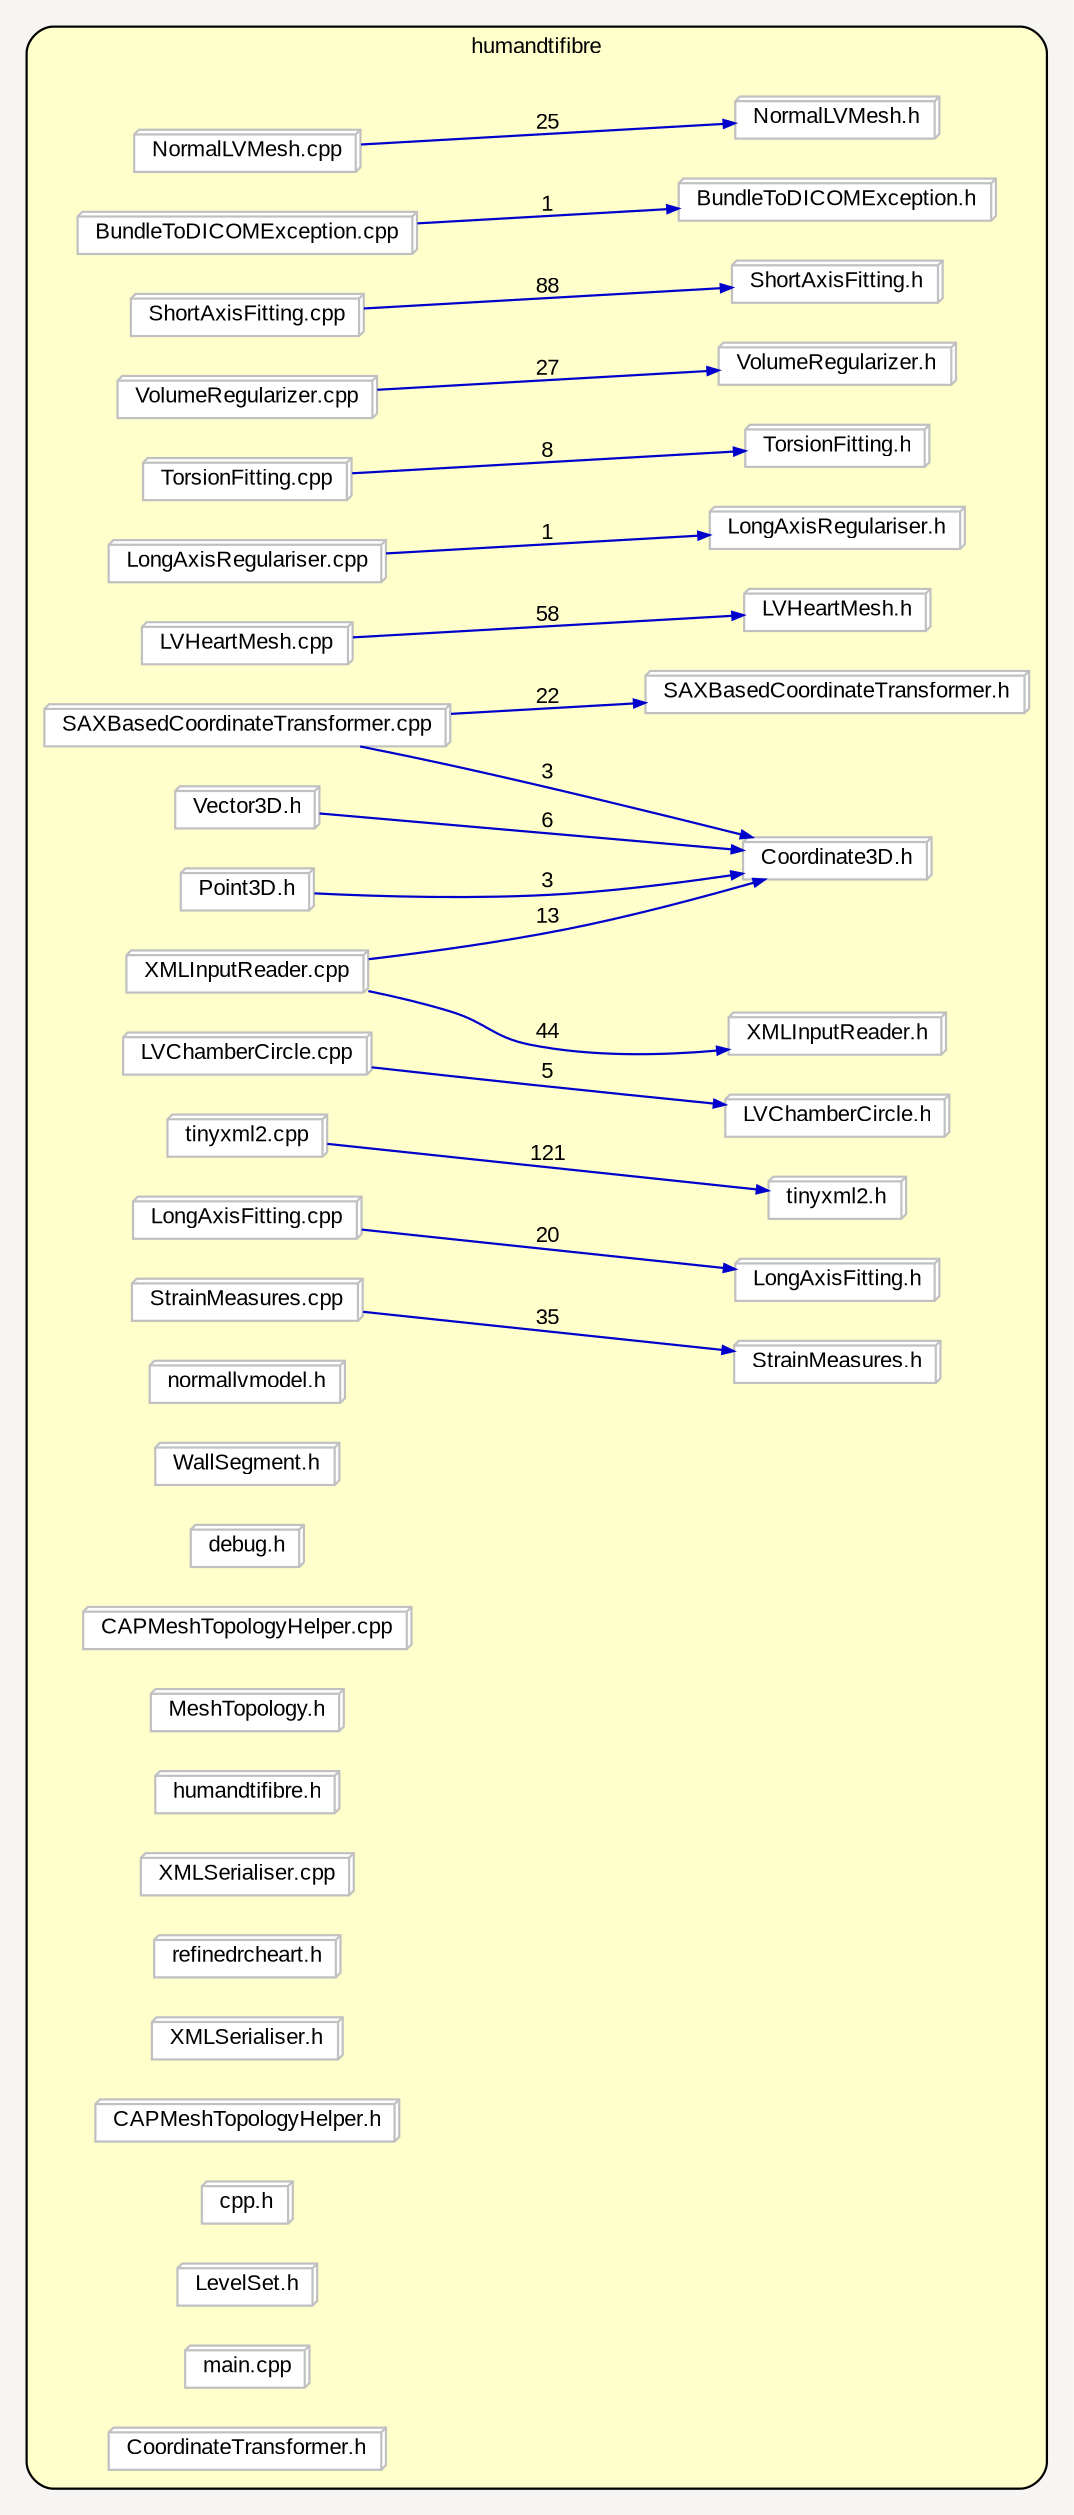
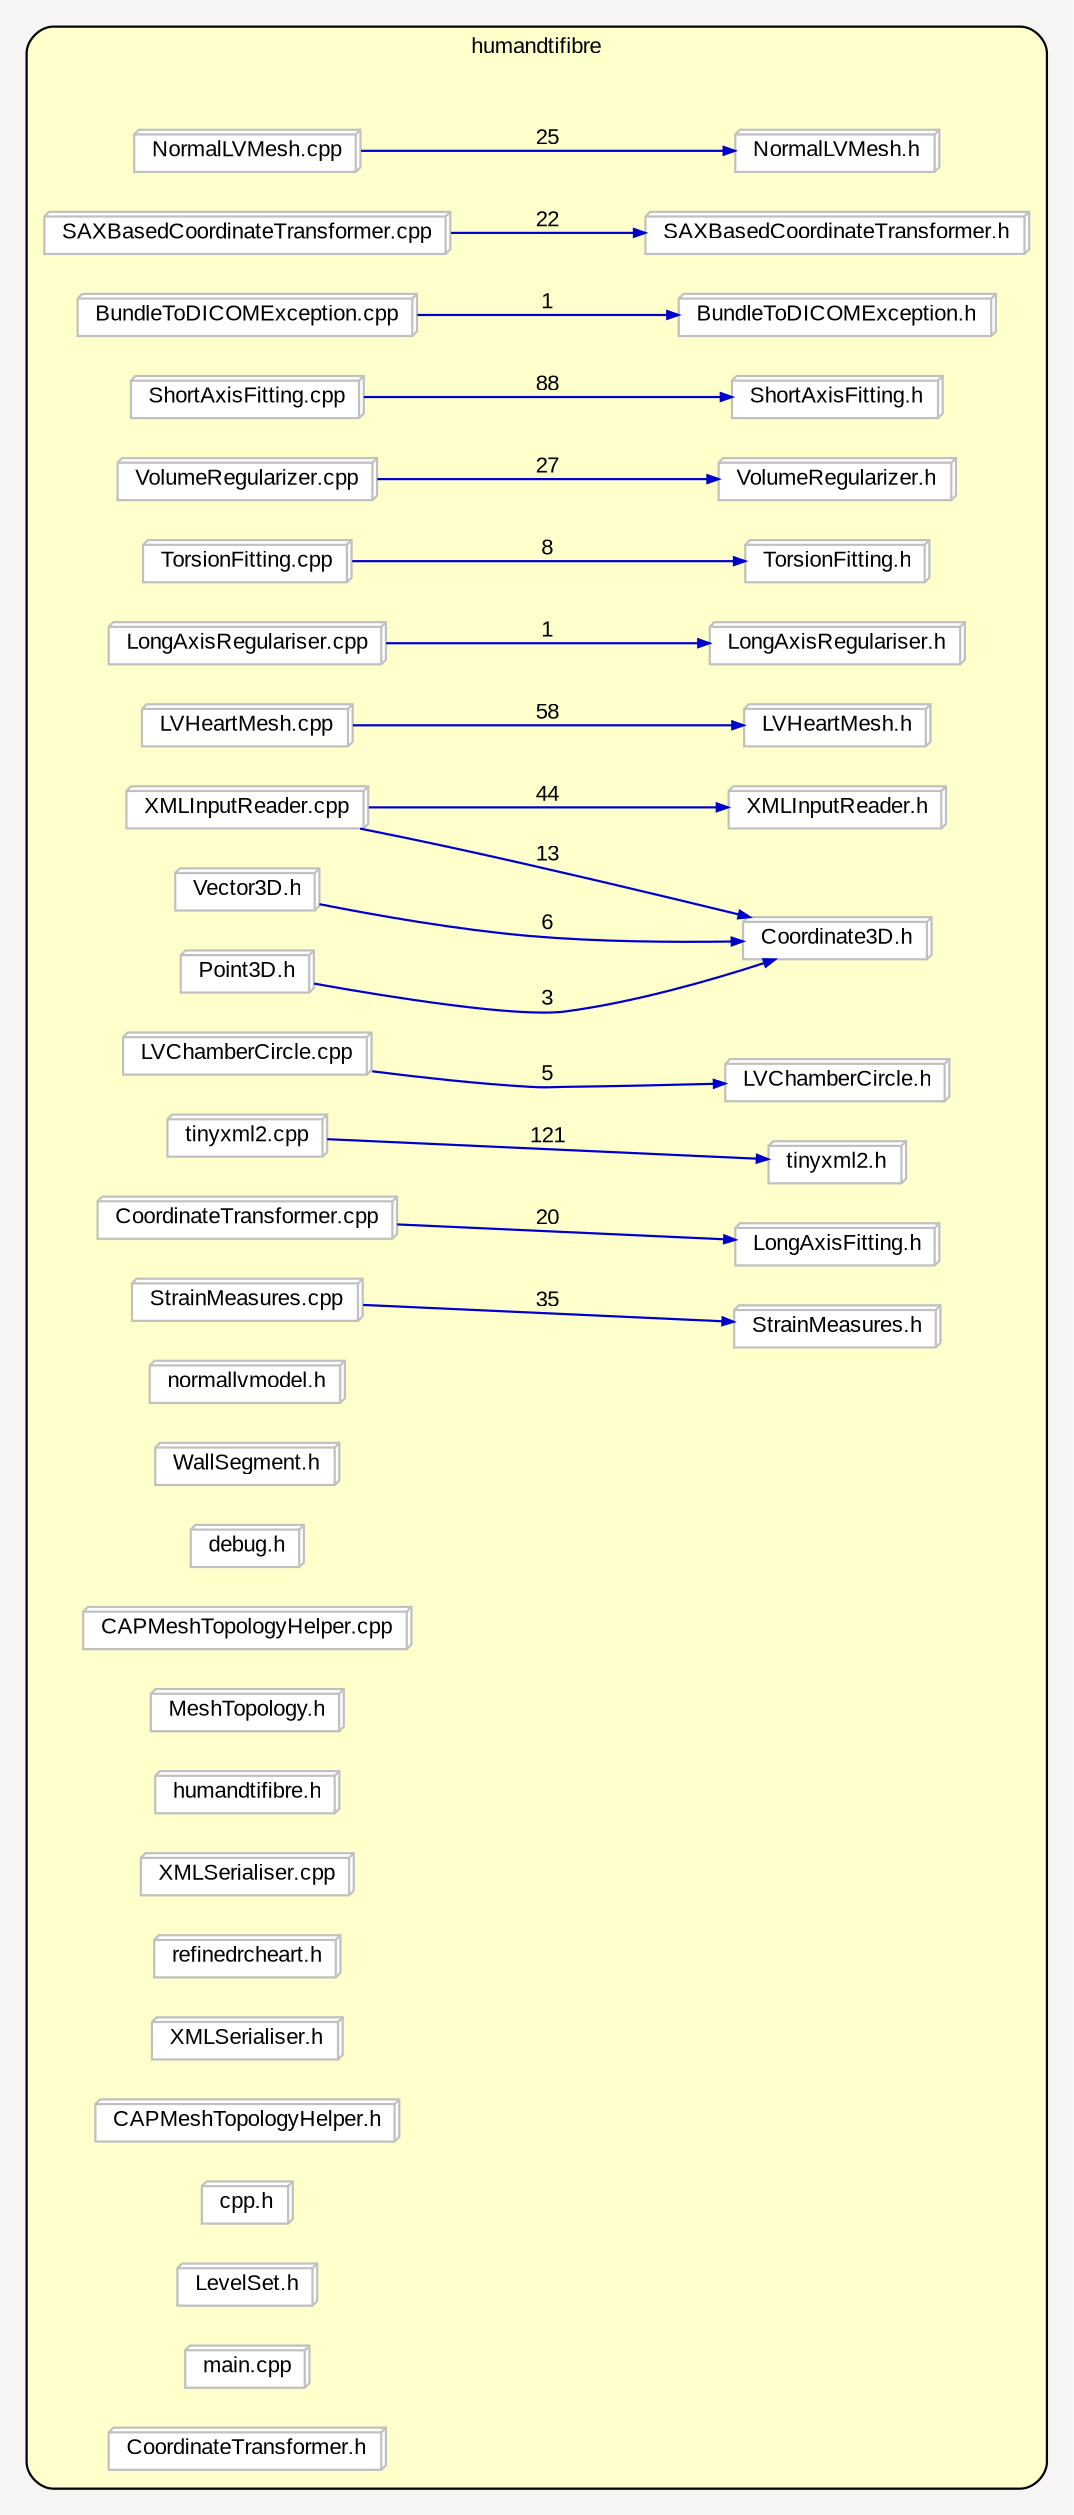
edge "SAXBasedCoordinateTransformer.cpp" -> "Coordinate3D.h": removed, label "3"
node "LongAxisFitting.cpp": label "LongAxisFitting.cpp" -> "CoordinateTransformer.cpp"
